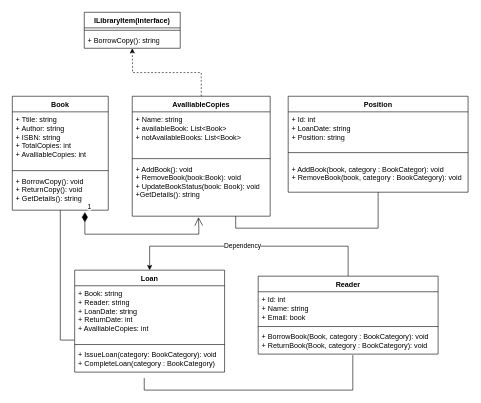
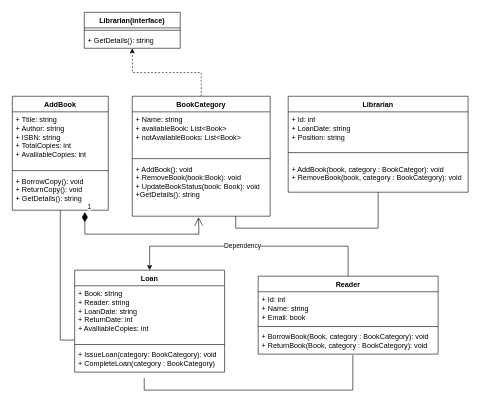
node "ILibraryItem(interface)": label "ILibraryItem(interface)" -> "Librarian(interface)"
node "+ BorrowCopy(): string": label "+ BorrowCopy(): string" -> "+ GetDetails(): string"
node "Book": label "Book" -> "AddBook"
node "AvalliableCopies": label "AvalliableCopies" -> "BookCategory"
node "Position": label "Position" -> "Librarian"
